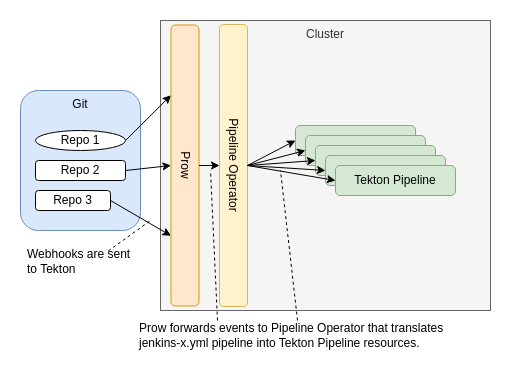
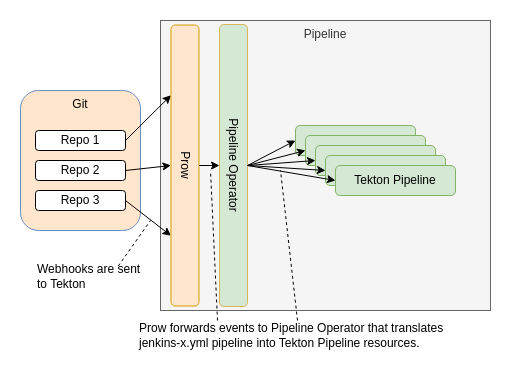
node "Cluster": label "Cluster" -> "Pipeline"
node "Git": fillcolor #dae8fc -> #ffe6cc
node "Repo 1": shape ellipse -> rounded rectangle
node "Pipeline Operator": fillcolor #fff2cc -> #d5e8d4
node "Repo 3": size 75x20 -> 90x20
node "Webhooks are sent to Tekton": moved (81, 262) -> (91, 277)
